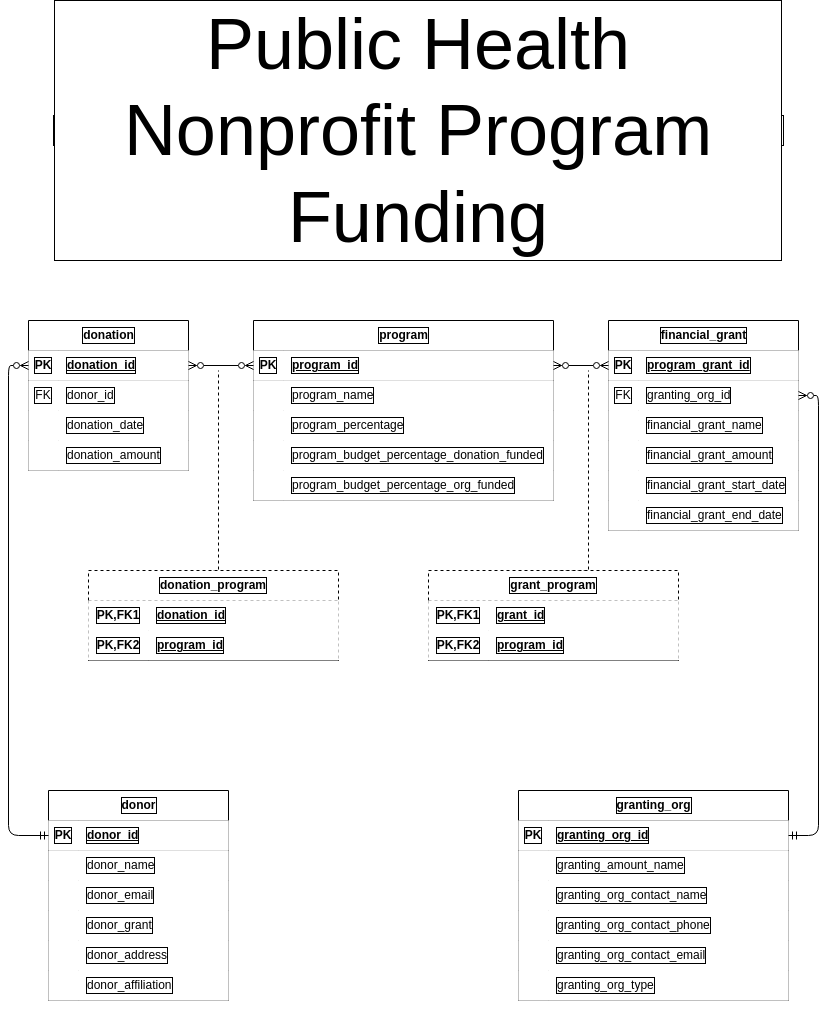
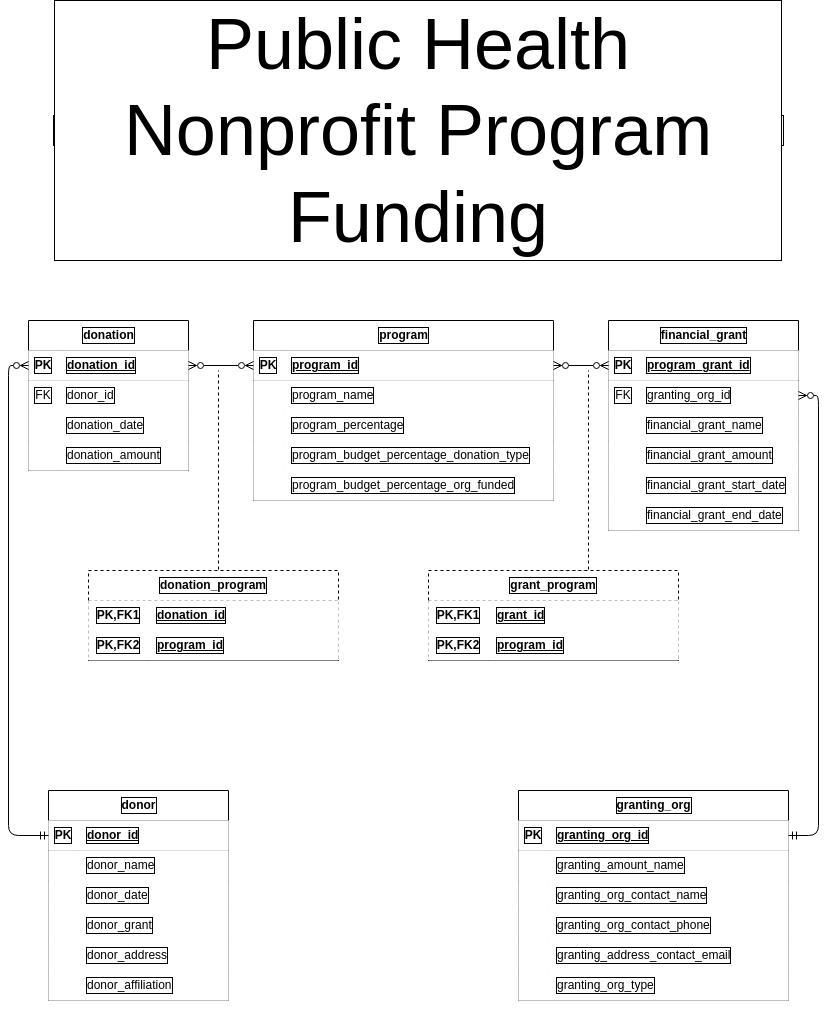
node "program_budget_percentage_donation_funded": label "program_budget_percentage_donation_funded" -> "program_budget_percentage_donation_type"
node "donor_email": label "donor_email" -> "donor_date"
node "granting_org_contact_email": label "granting_org_contact_email" -> "granting_address_contact_email"
